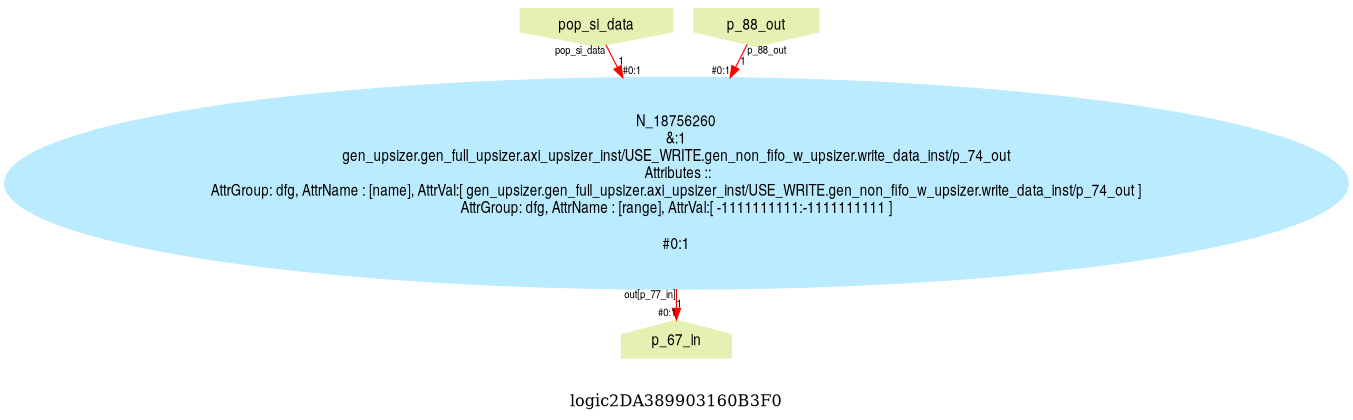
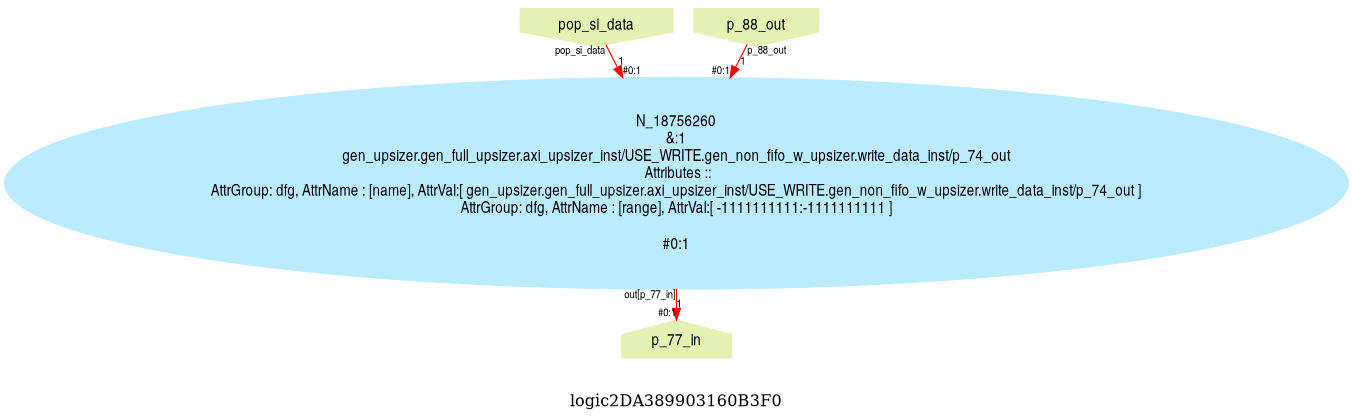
node "p_67_in": label "p_67_in" -> "p_77_in"
